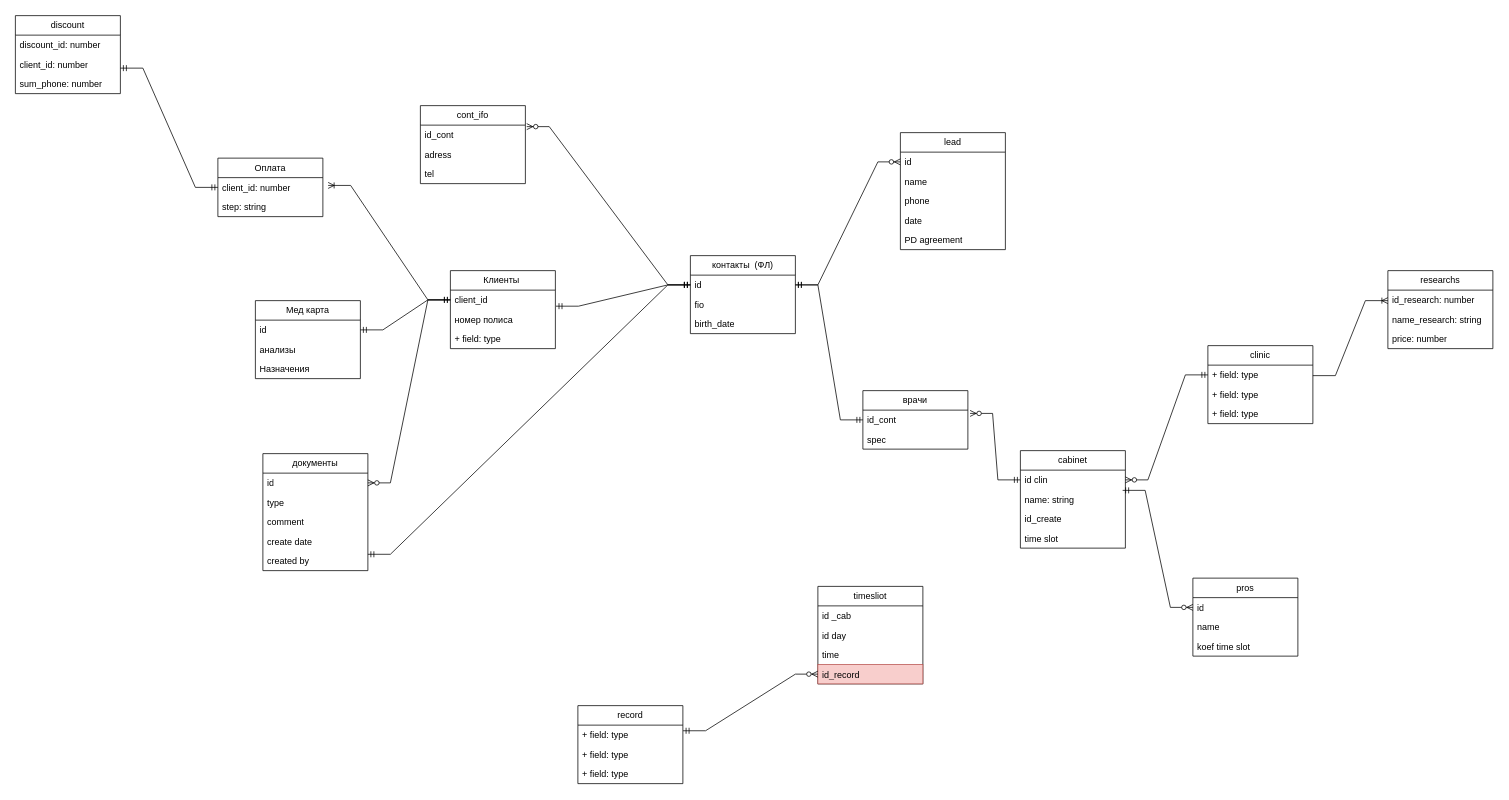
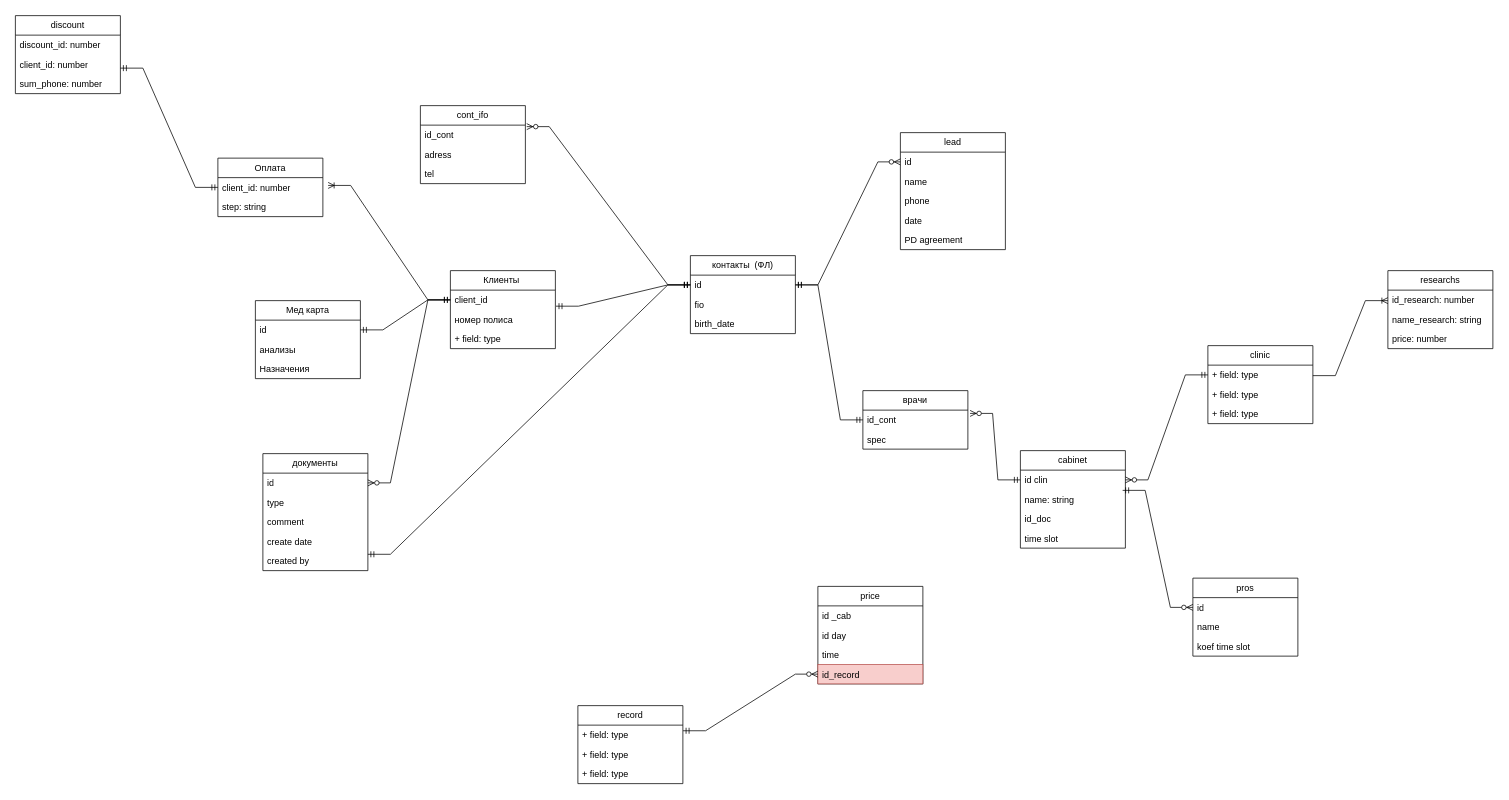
node "id_create": label "id_create" -> "id_doc"
node "timesliot": label "timesliot" -> "price"
